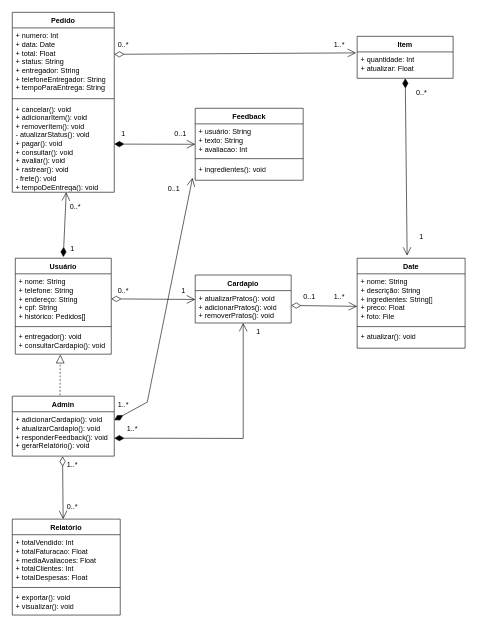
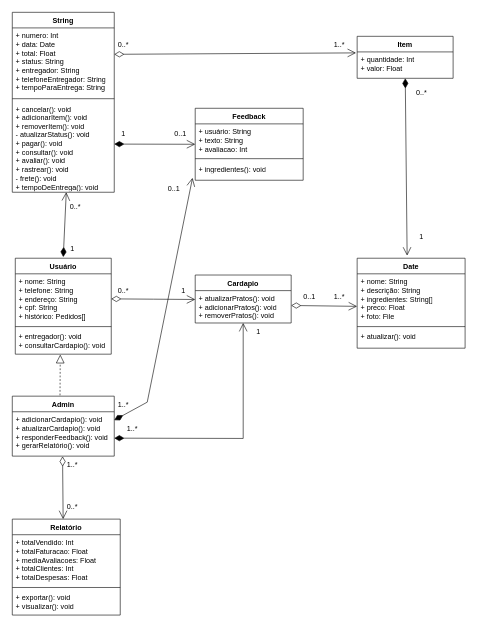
node "Pedido": label "Pedido" -> "String"
node "+ quantidade: Int+ atualizar: Float": label "+ quantidade: Int+ atualizar: Float" -> "+ quantidade: Int+ valor: Float"
